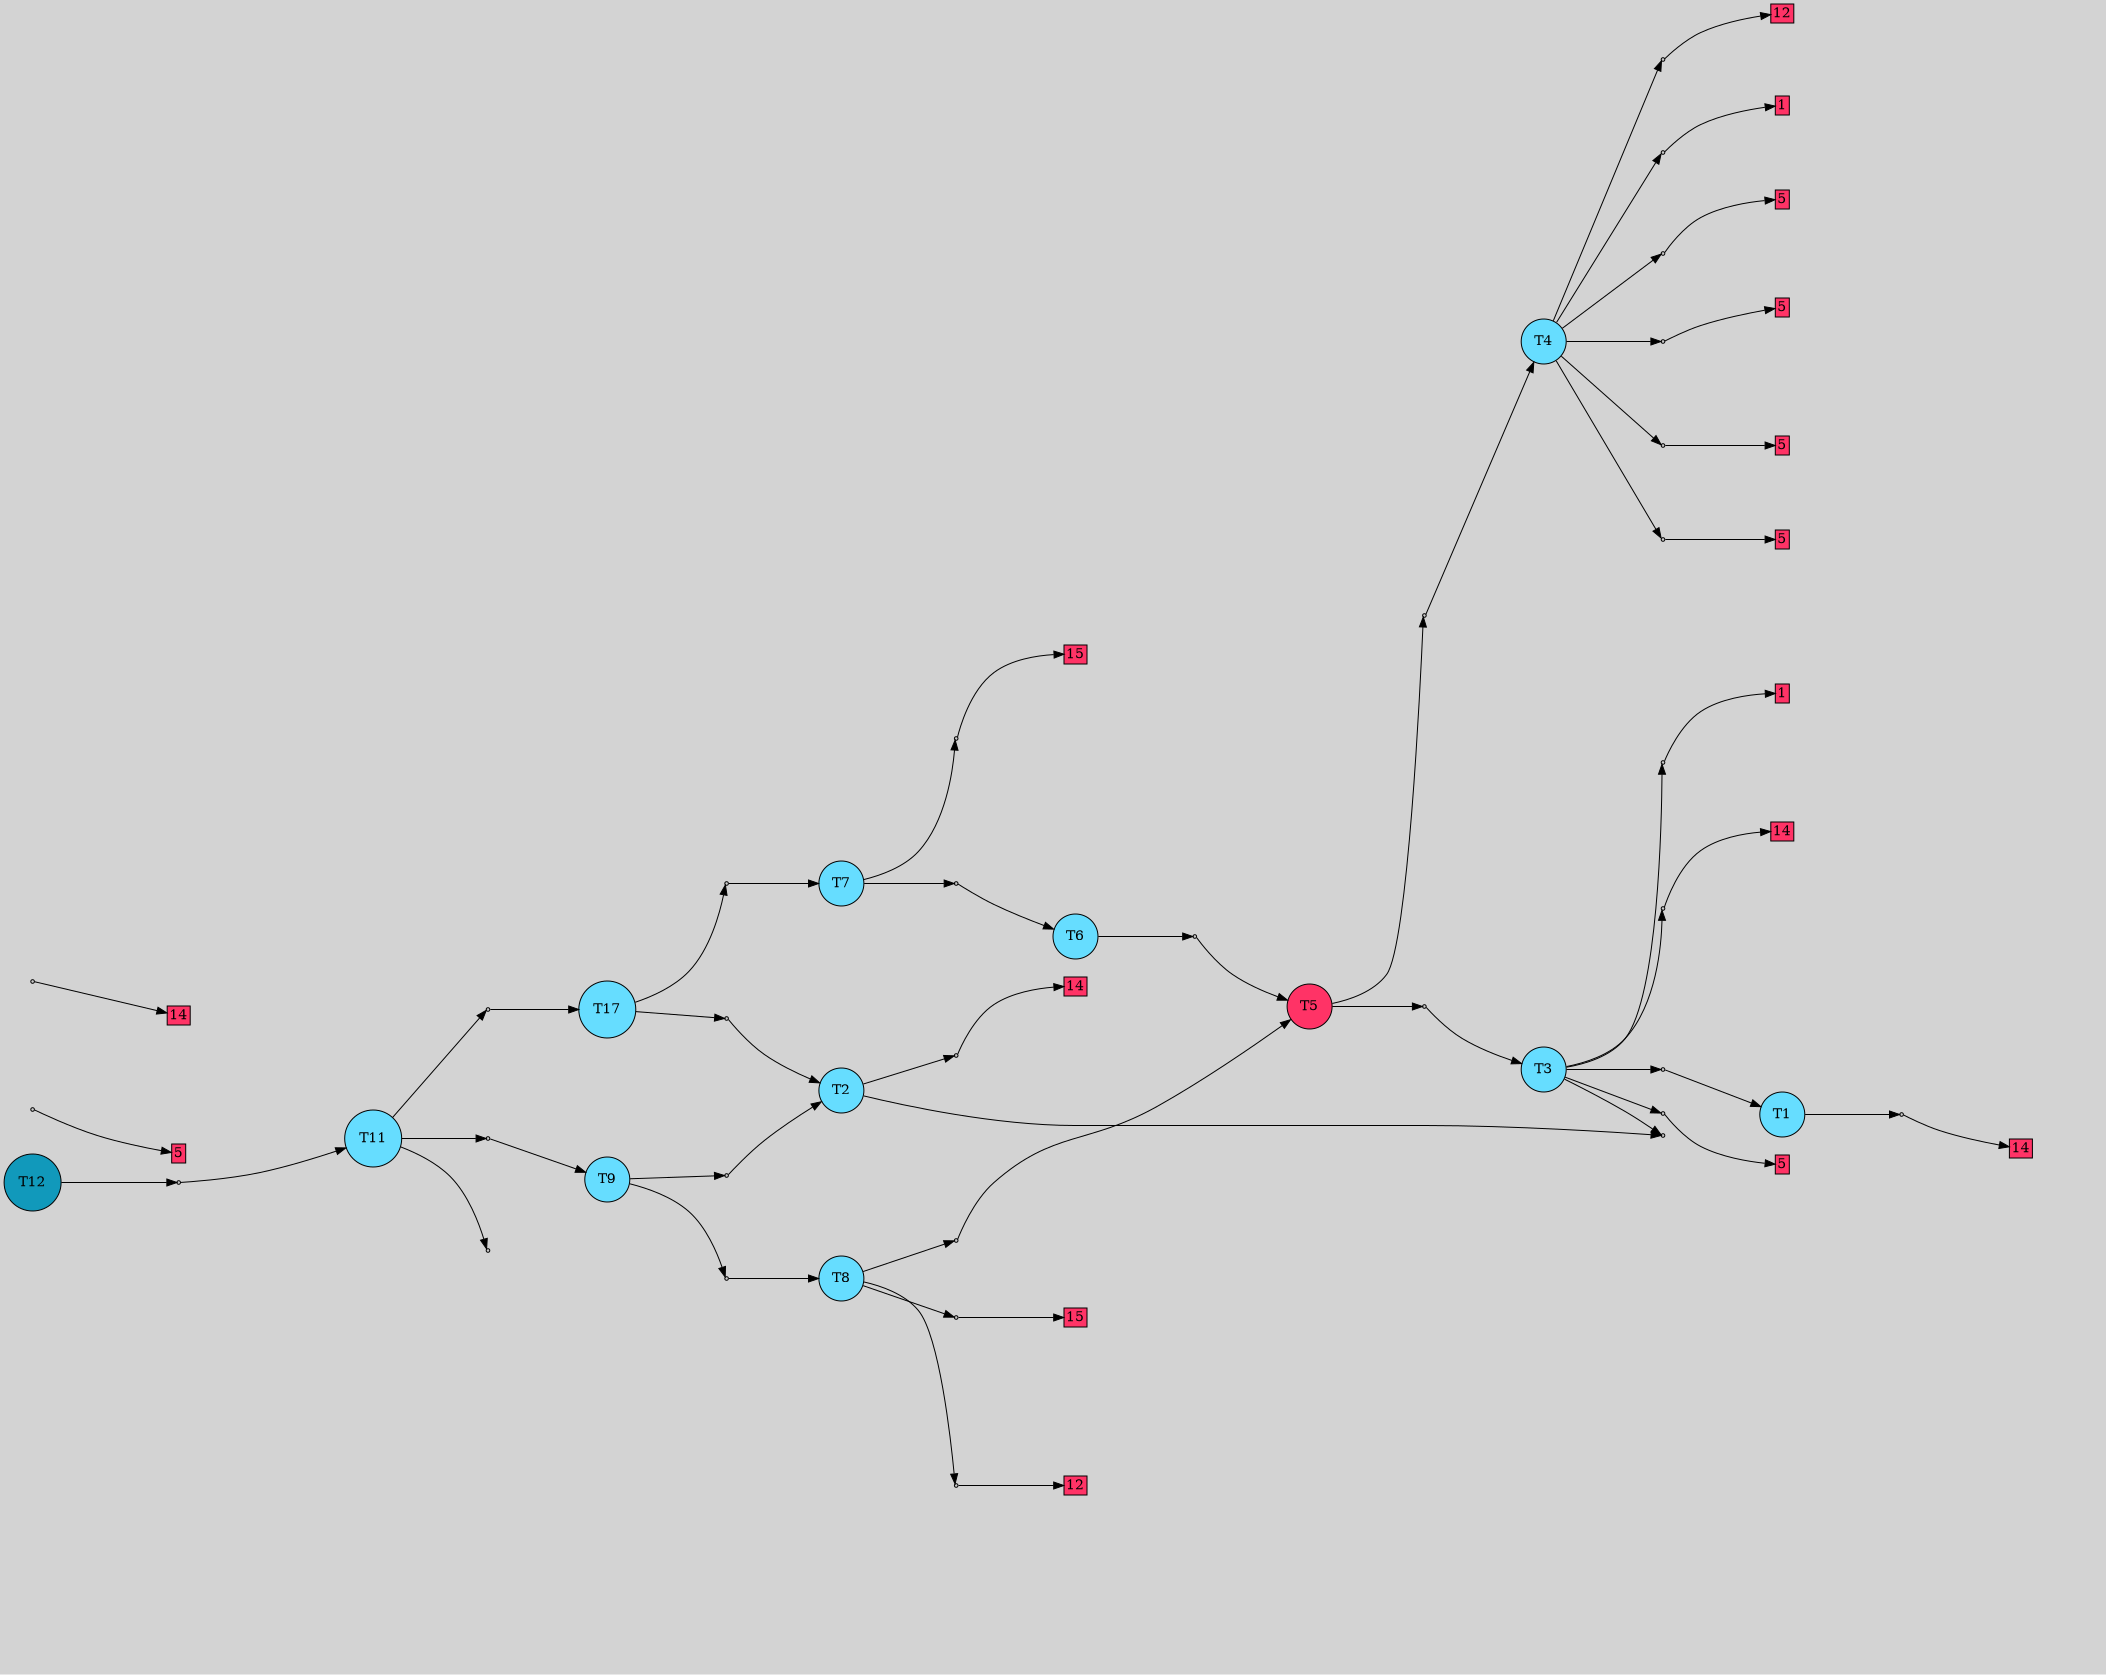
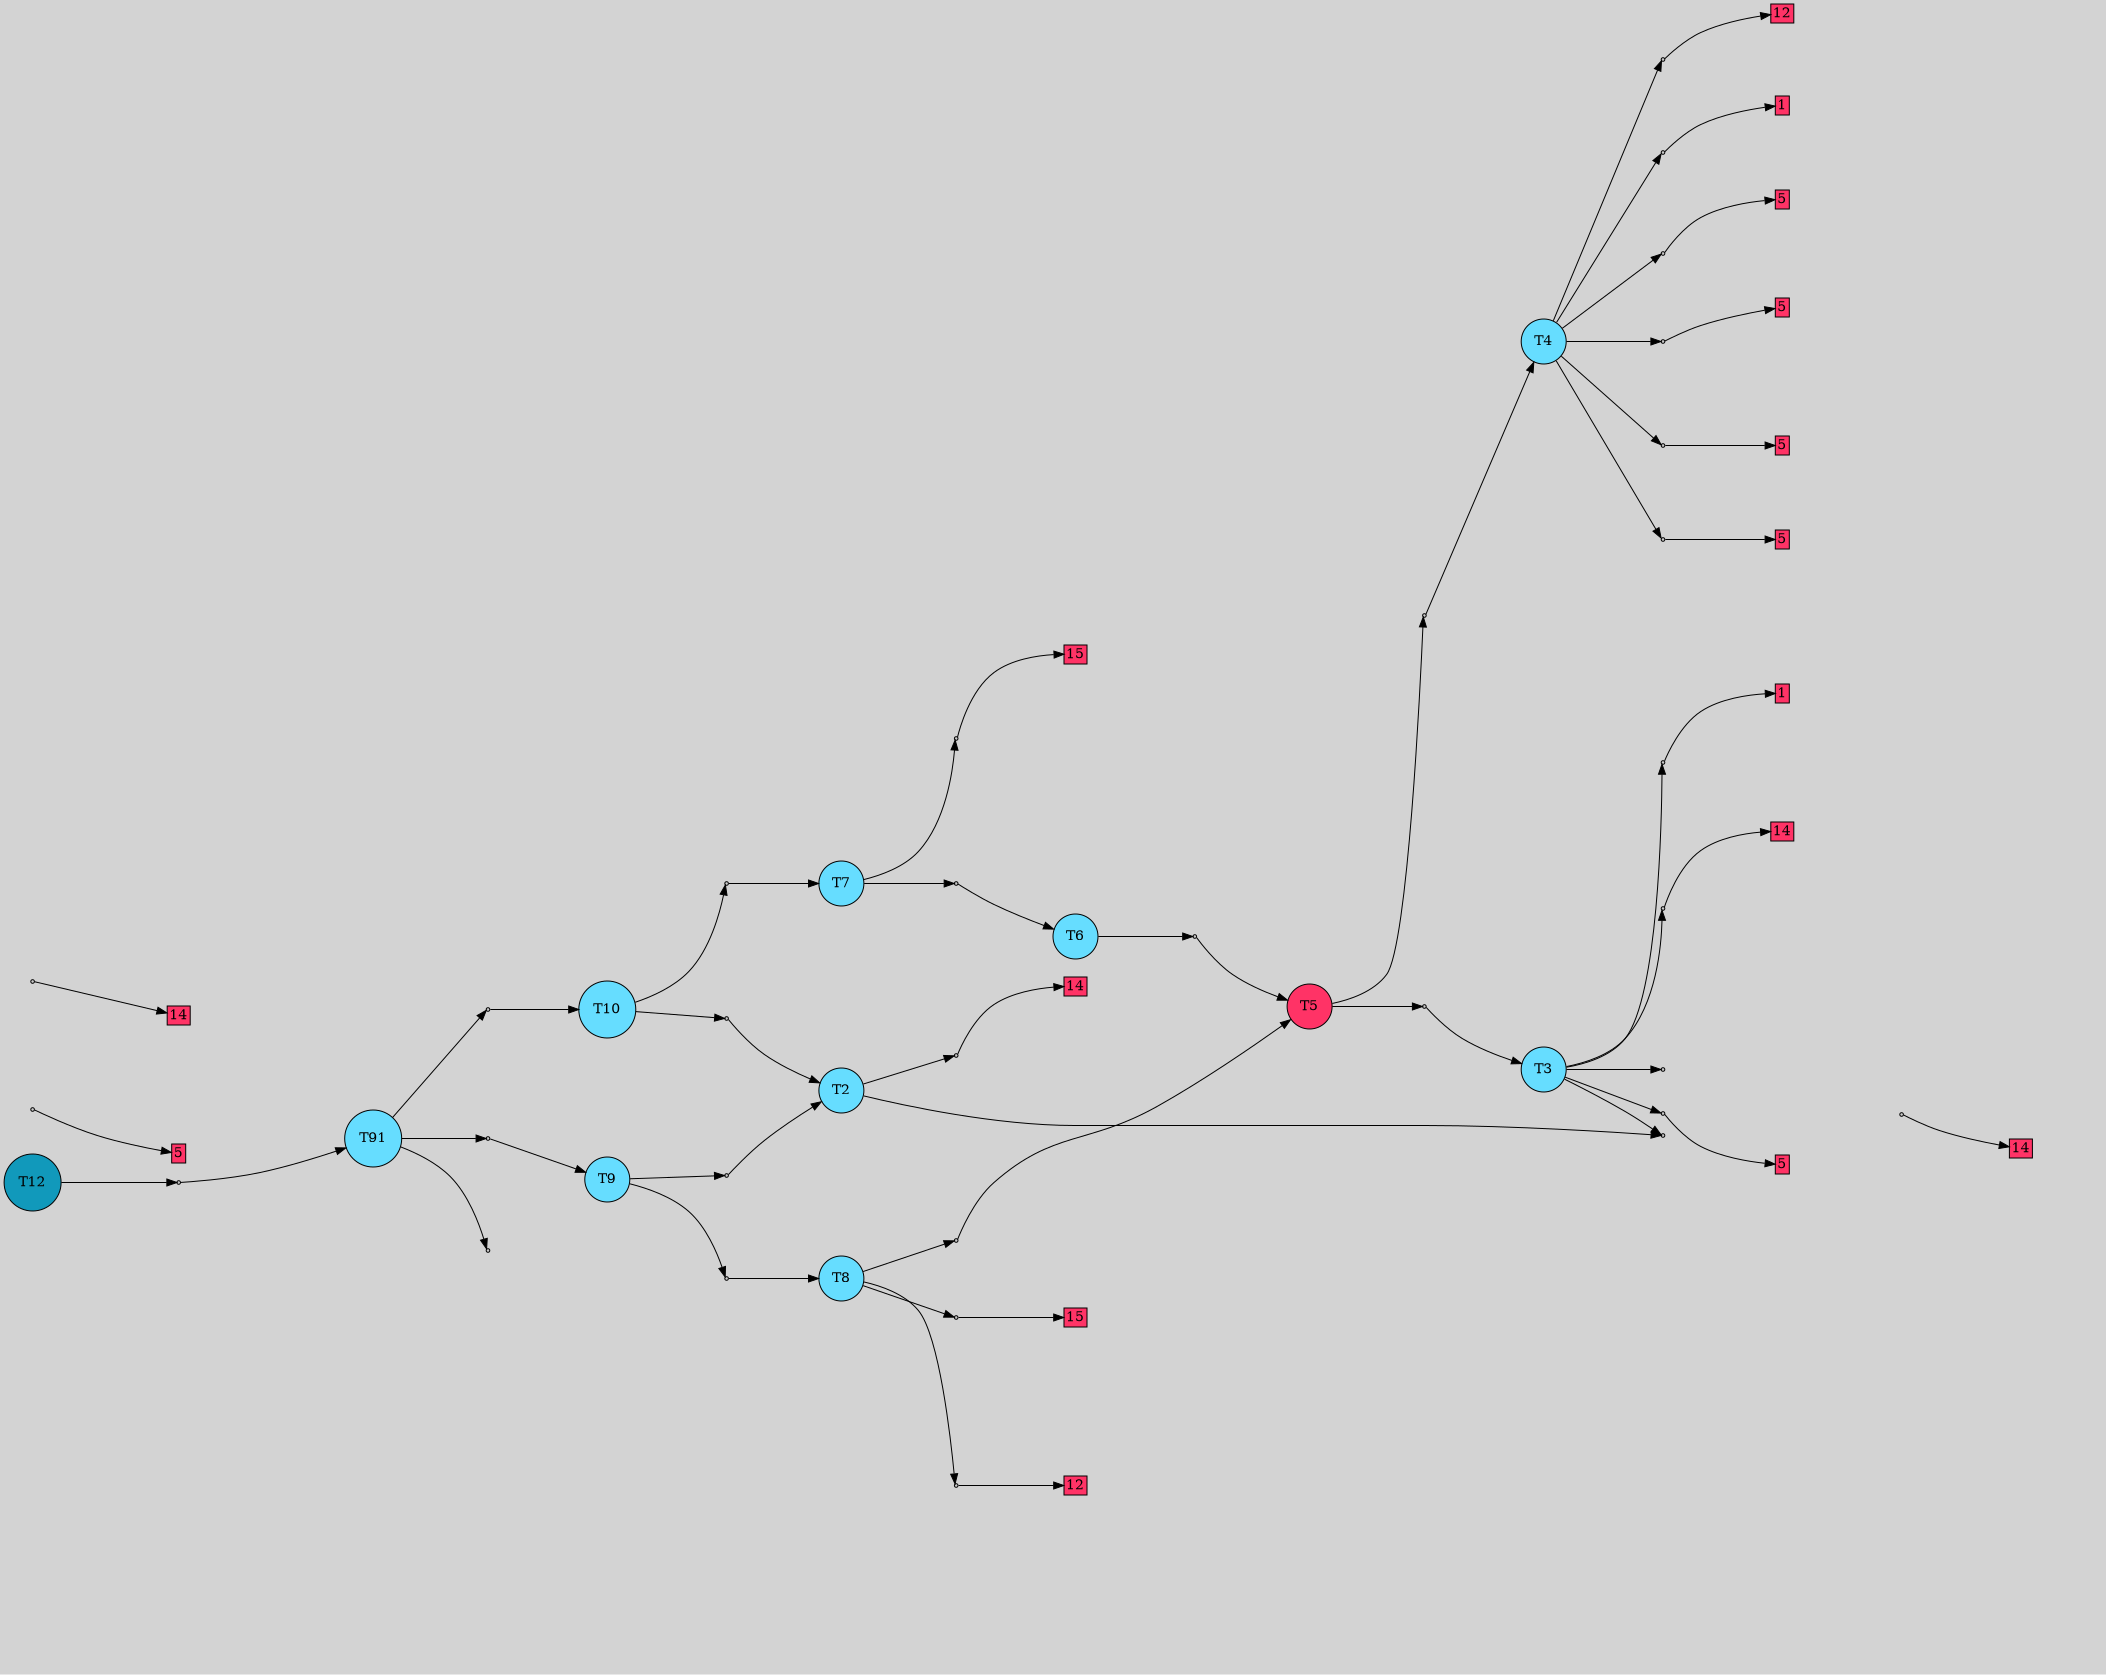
node "T17": label "T17" -> "T10"
node "T1": removed
node "T11": label "T11" -> "T91"
